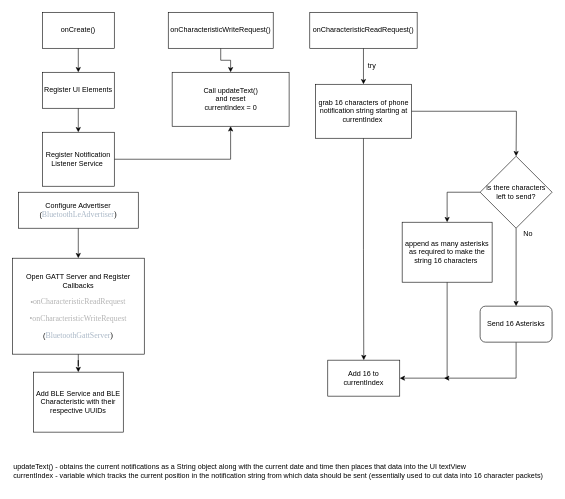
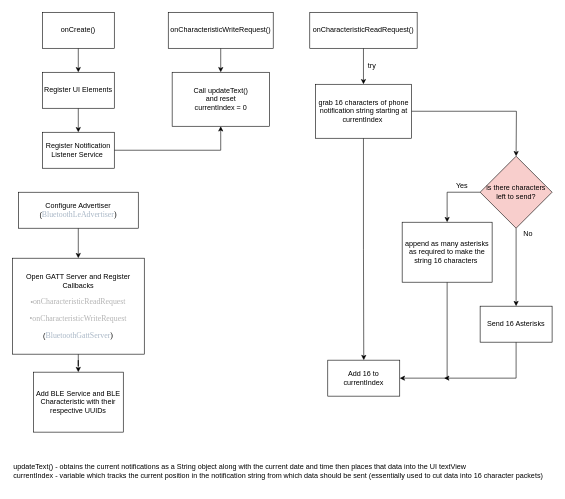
node "Call updateText() and reset currentIndex = 0": size 117x54 -> 97x54
node "Register Notification Listener Service": size 72x54 -> 72x36
node "Yes": added
node "is there characters left to send?": fillcolor #ffffff -> #f8cecc
node "Send 16 Asterisks": shape rounded rectangle -> rectangle
